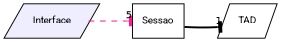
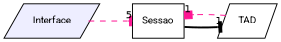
edge "TAD" -> "Sessao": added
